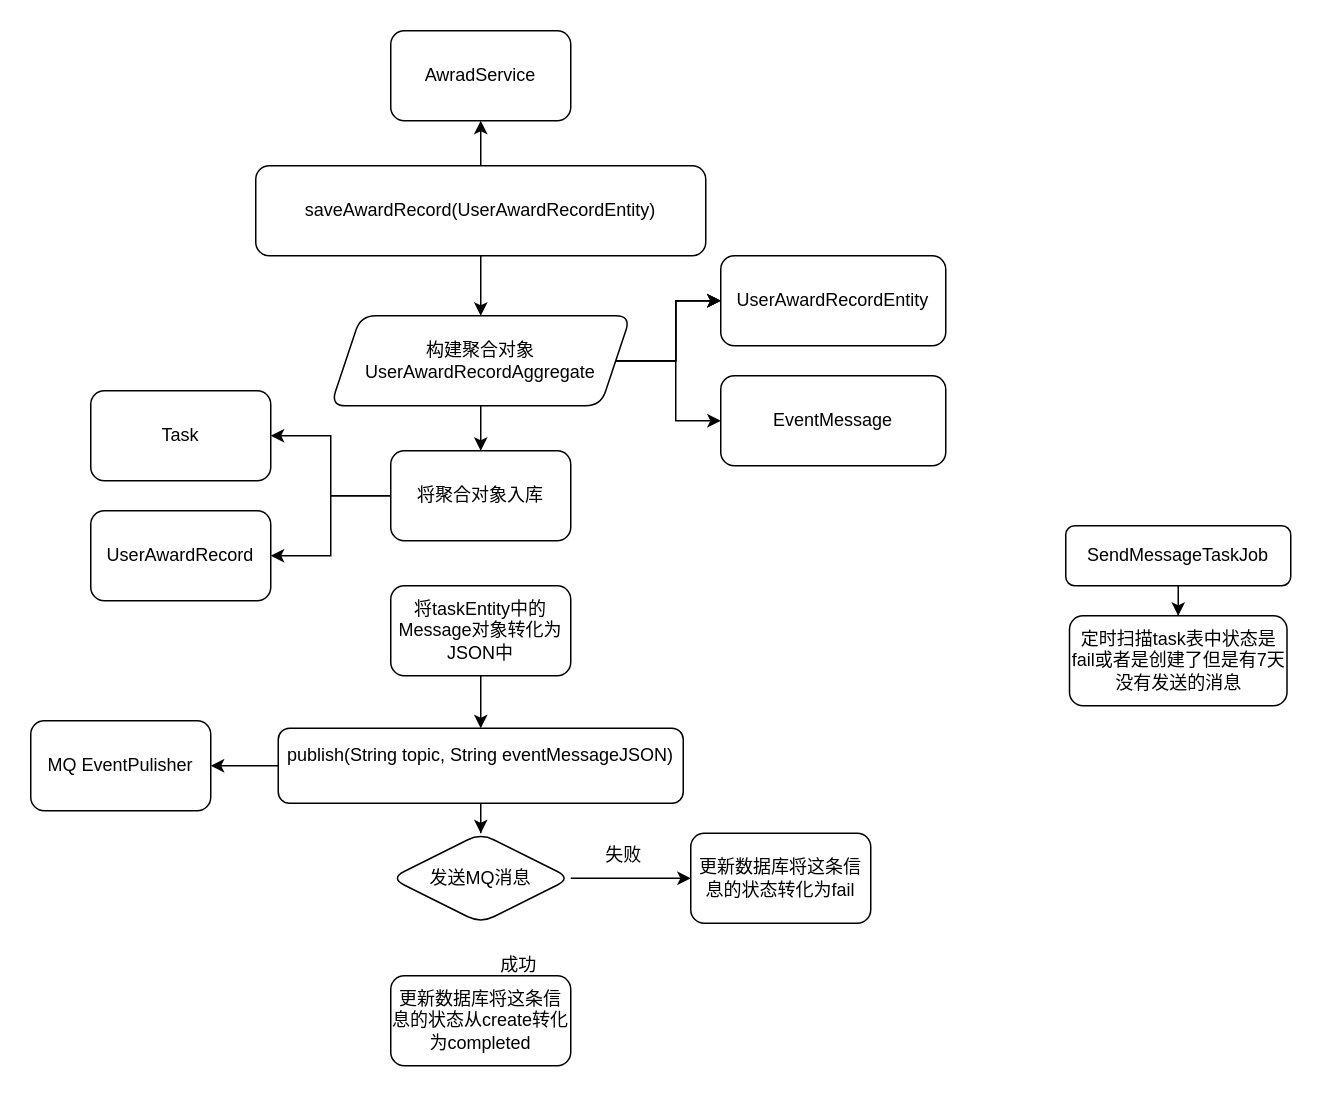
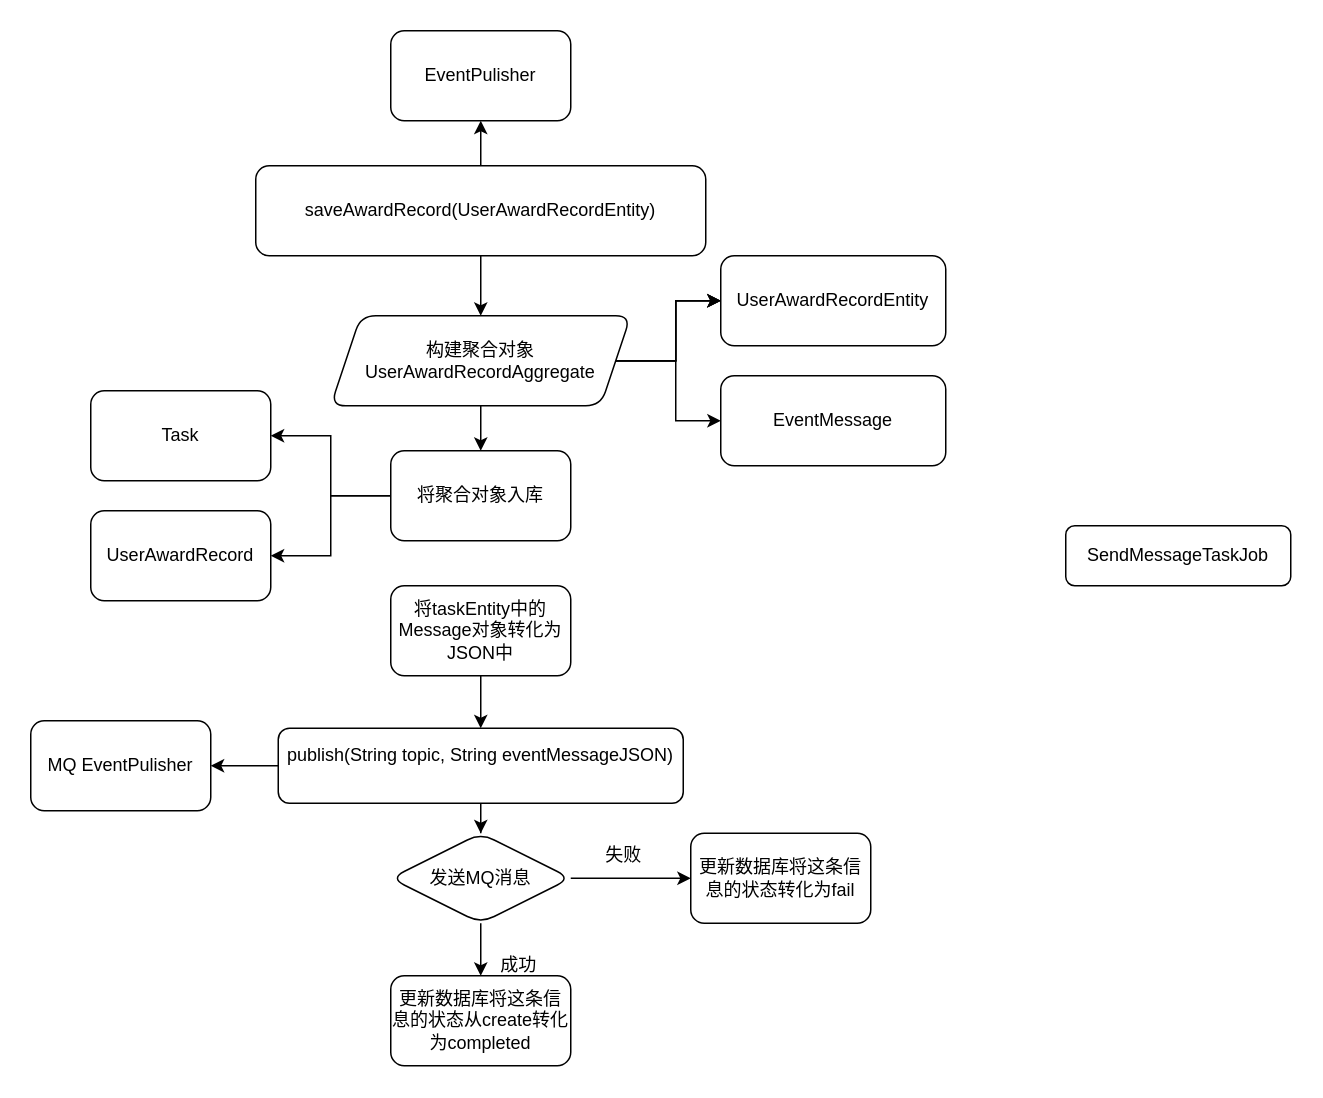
node "AwradService": label "AwradService" -> "EventPulisher"
edge "SendMessageTaskJob" -> "定时扫描task表中状态是fail或者是创建了但是有7天没有发送的消息": removed
node "定时扫描task表中状态是fail或者是创建了但是有7天没有发送的消息": removed
edge "发送MQ消息" -> "更新数据库将这条信息的状态从create转化为completed": added
